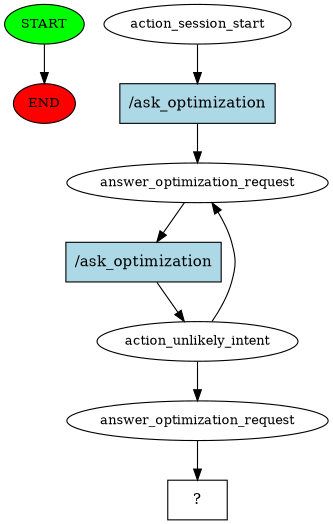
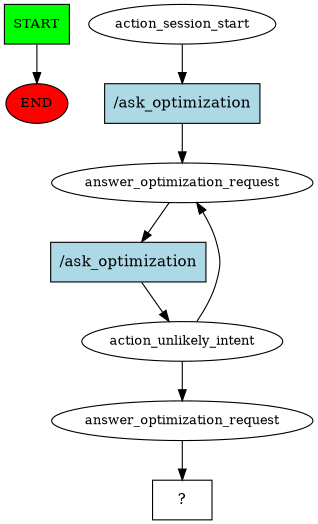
node "START": shape ellipse -> box
